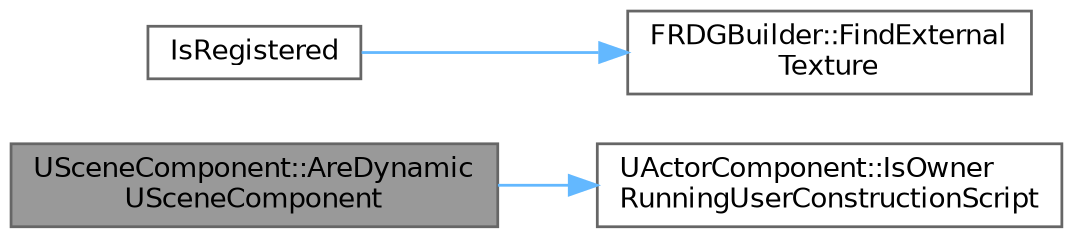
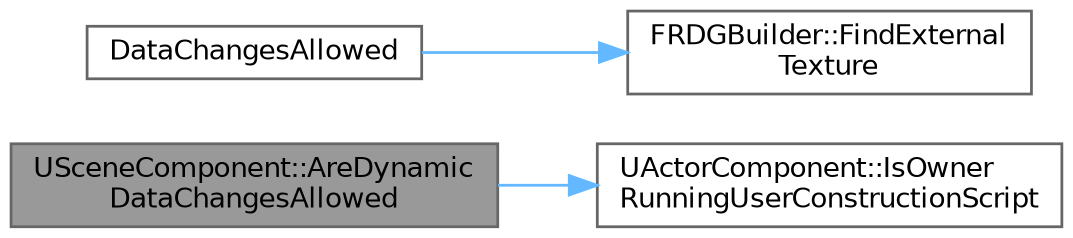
node "IsRegistered": label "IsRegistered" -> "DataChangesAllowed"
node "USceneComponent::AreDynamic USceneComponent": label "USceneComponent::AreDynamic USceneComponent" -> "USceneComponent::AreDynamic DataChangesAllowed"
